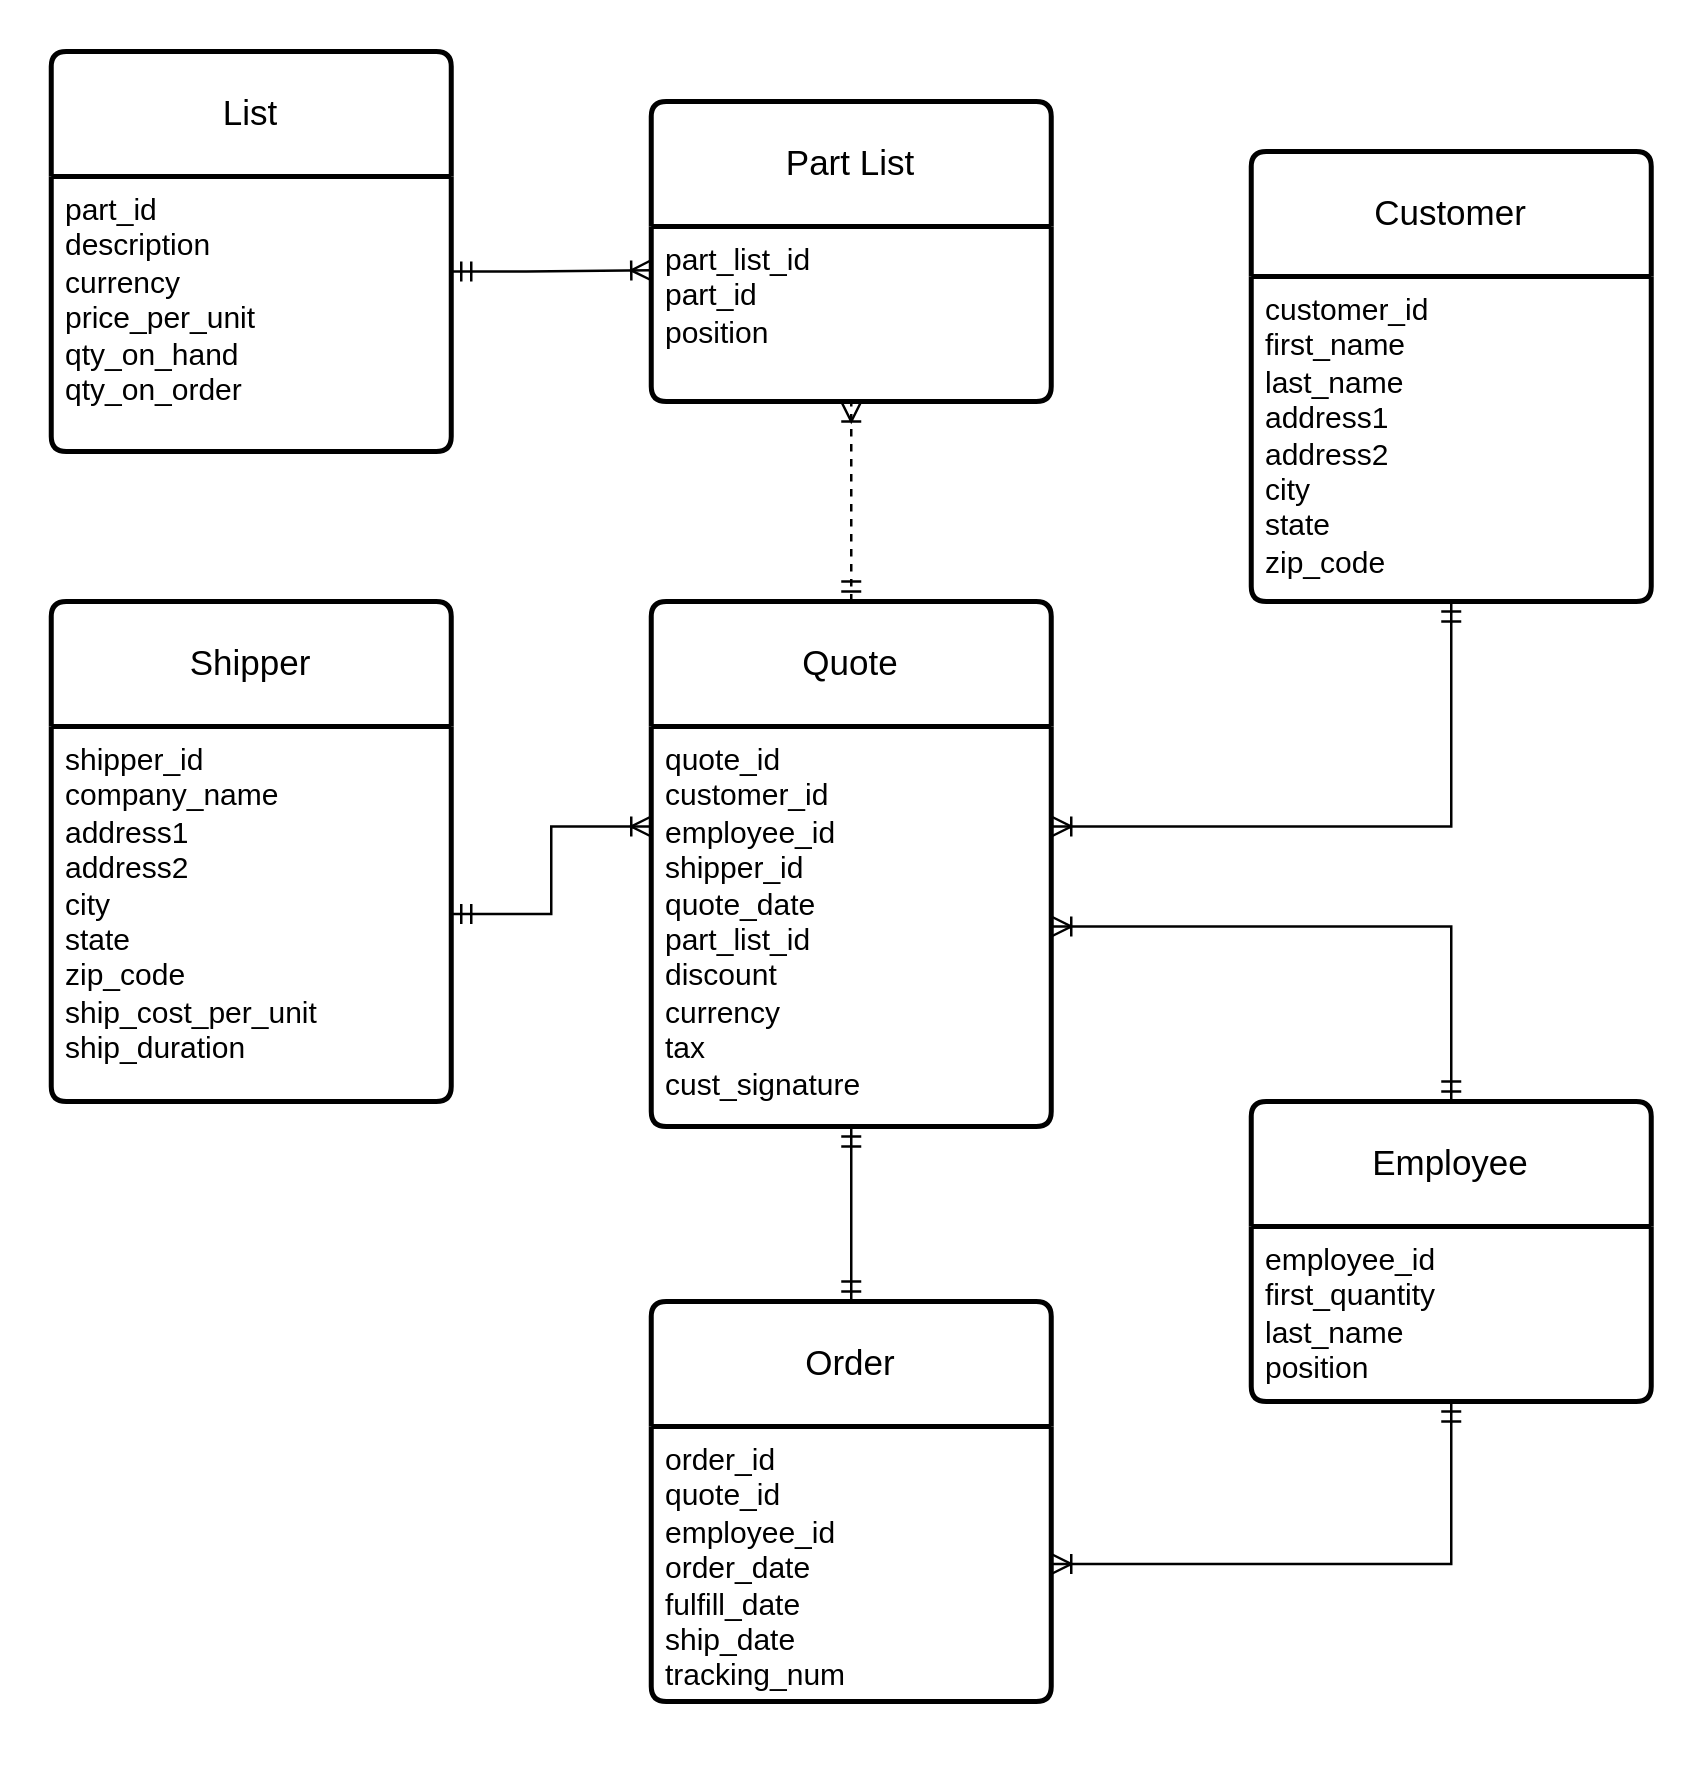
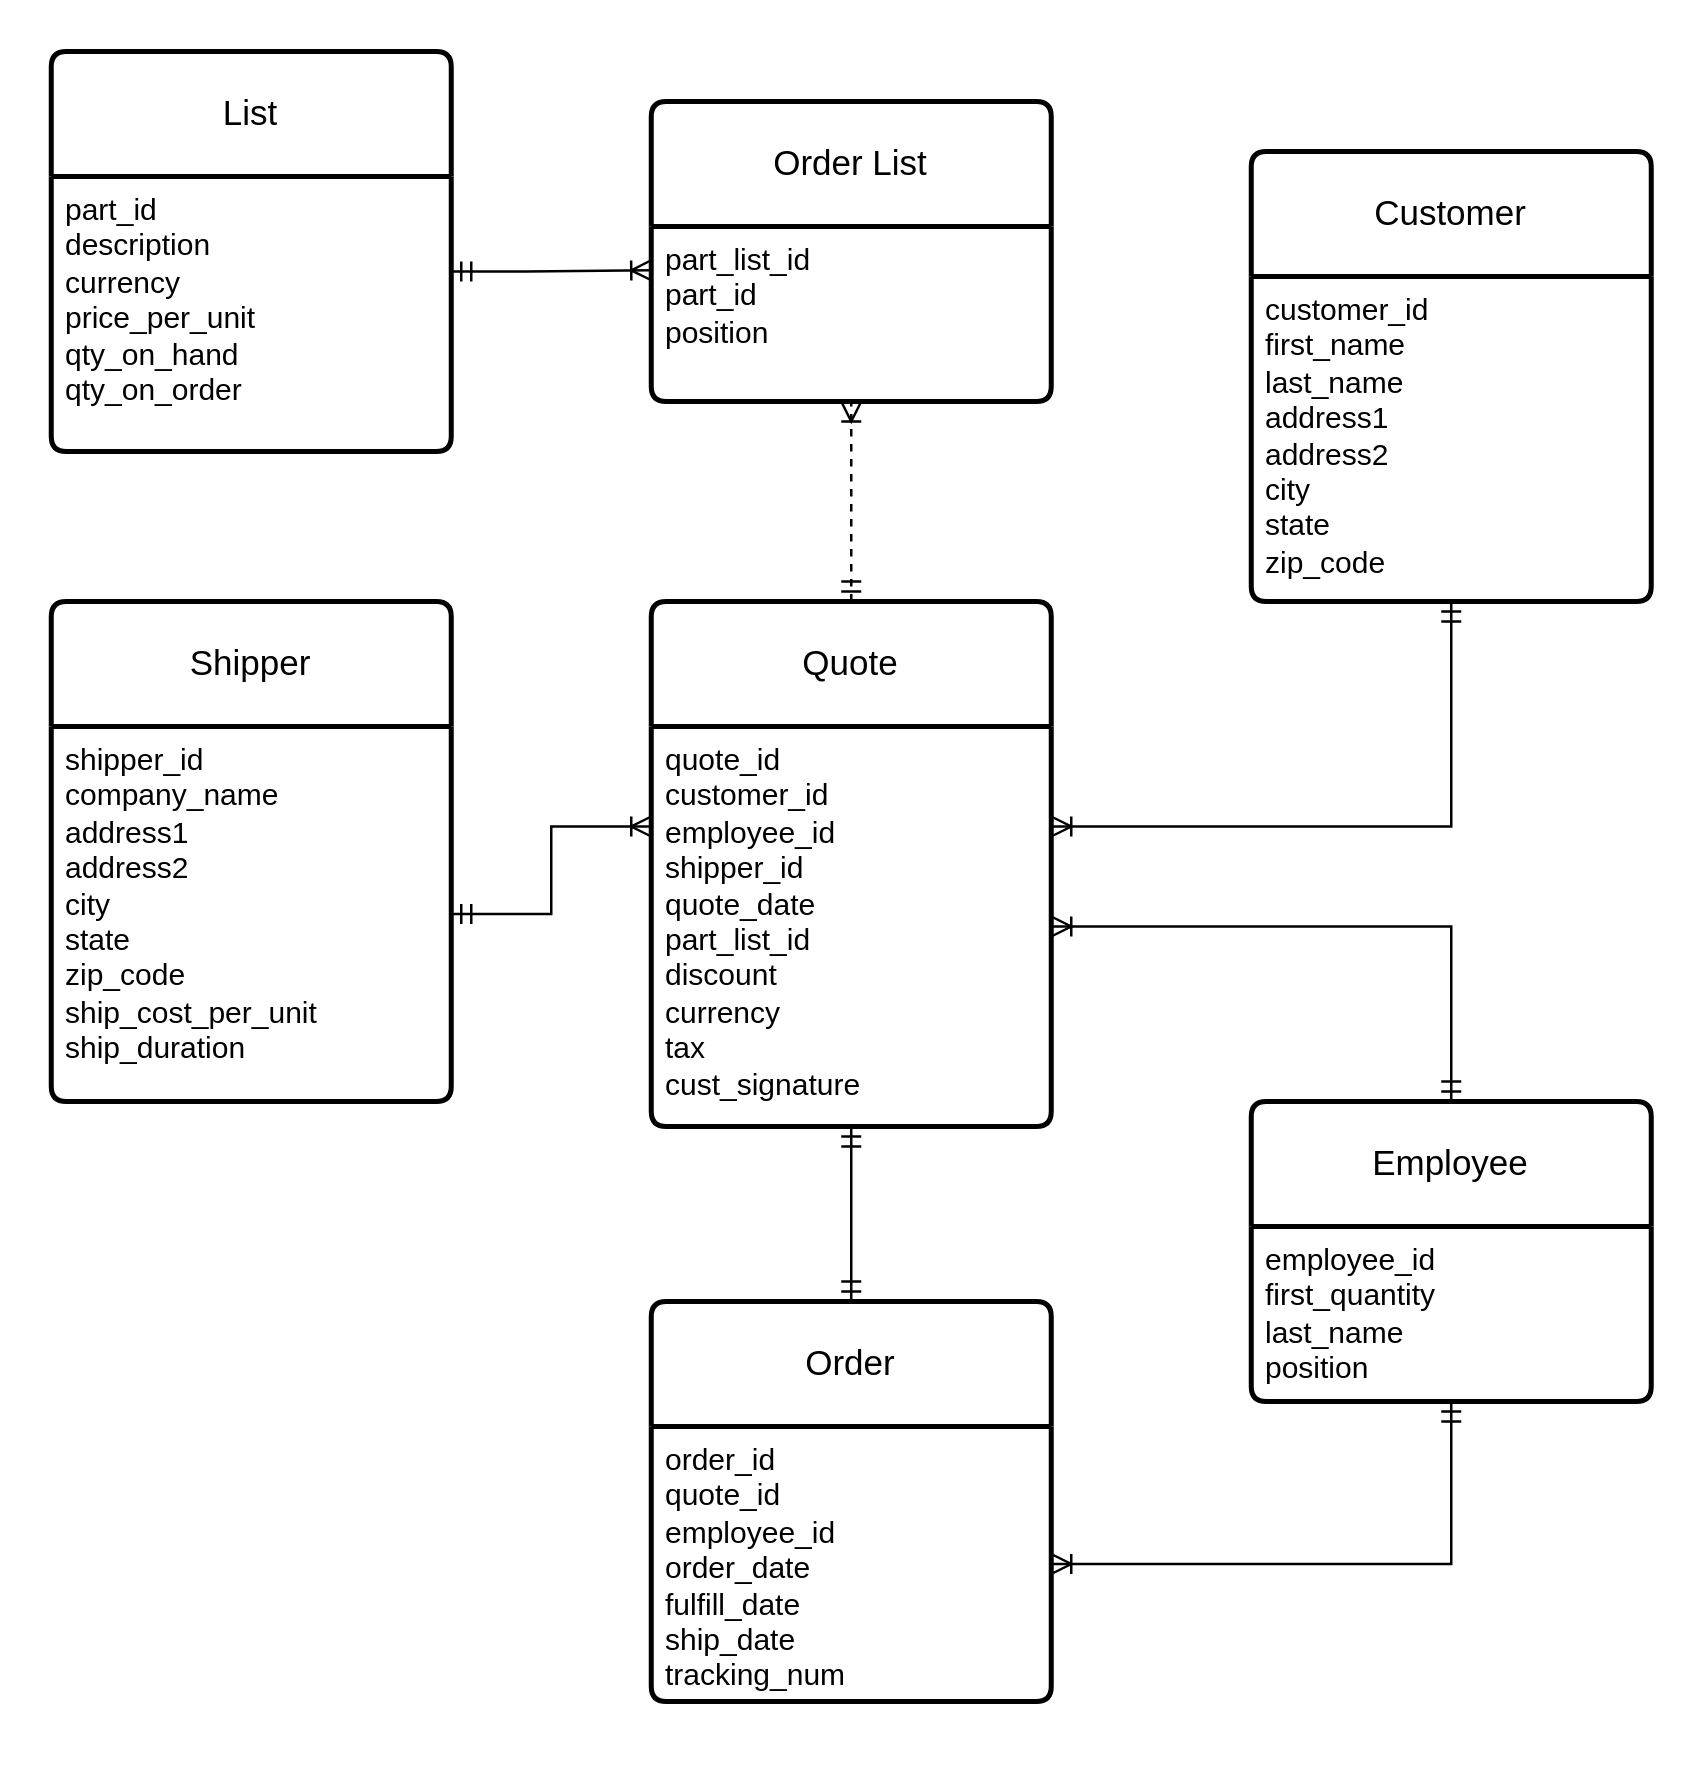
node "Part List": label "Part List" -> "Order List"
